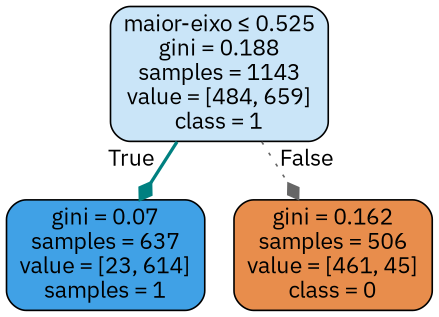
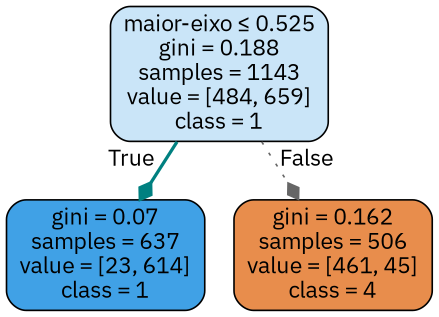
node "gini = 0.07": text "samples = 1" -> "class = 1"
node "gini = 0.162": text "class = 0" -> "class = 4"
